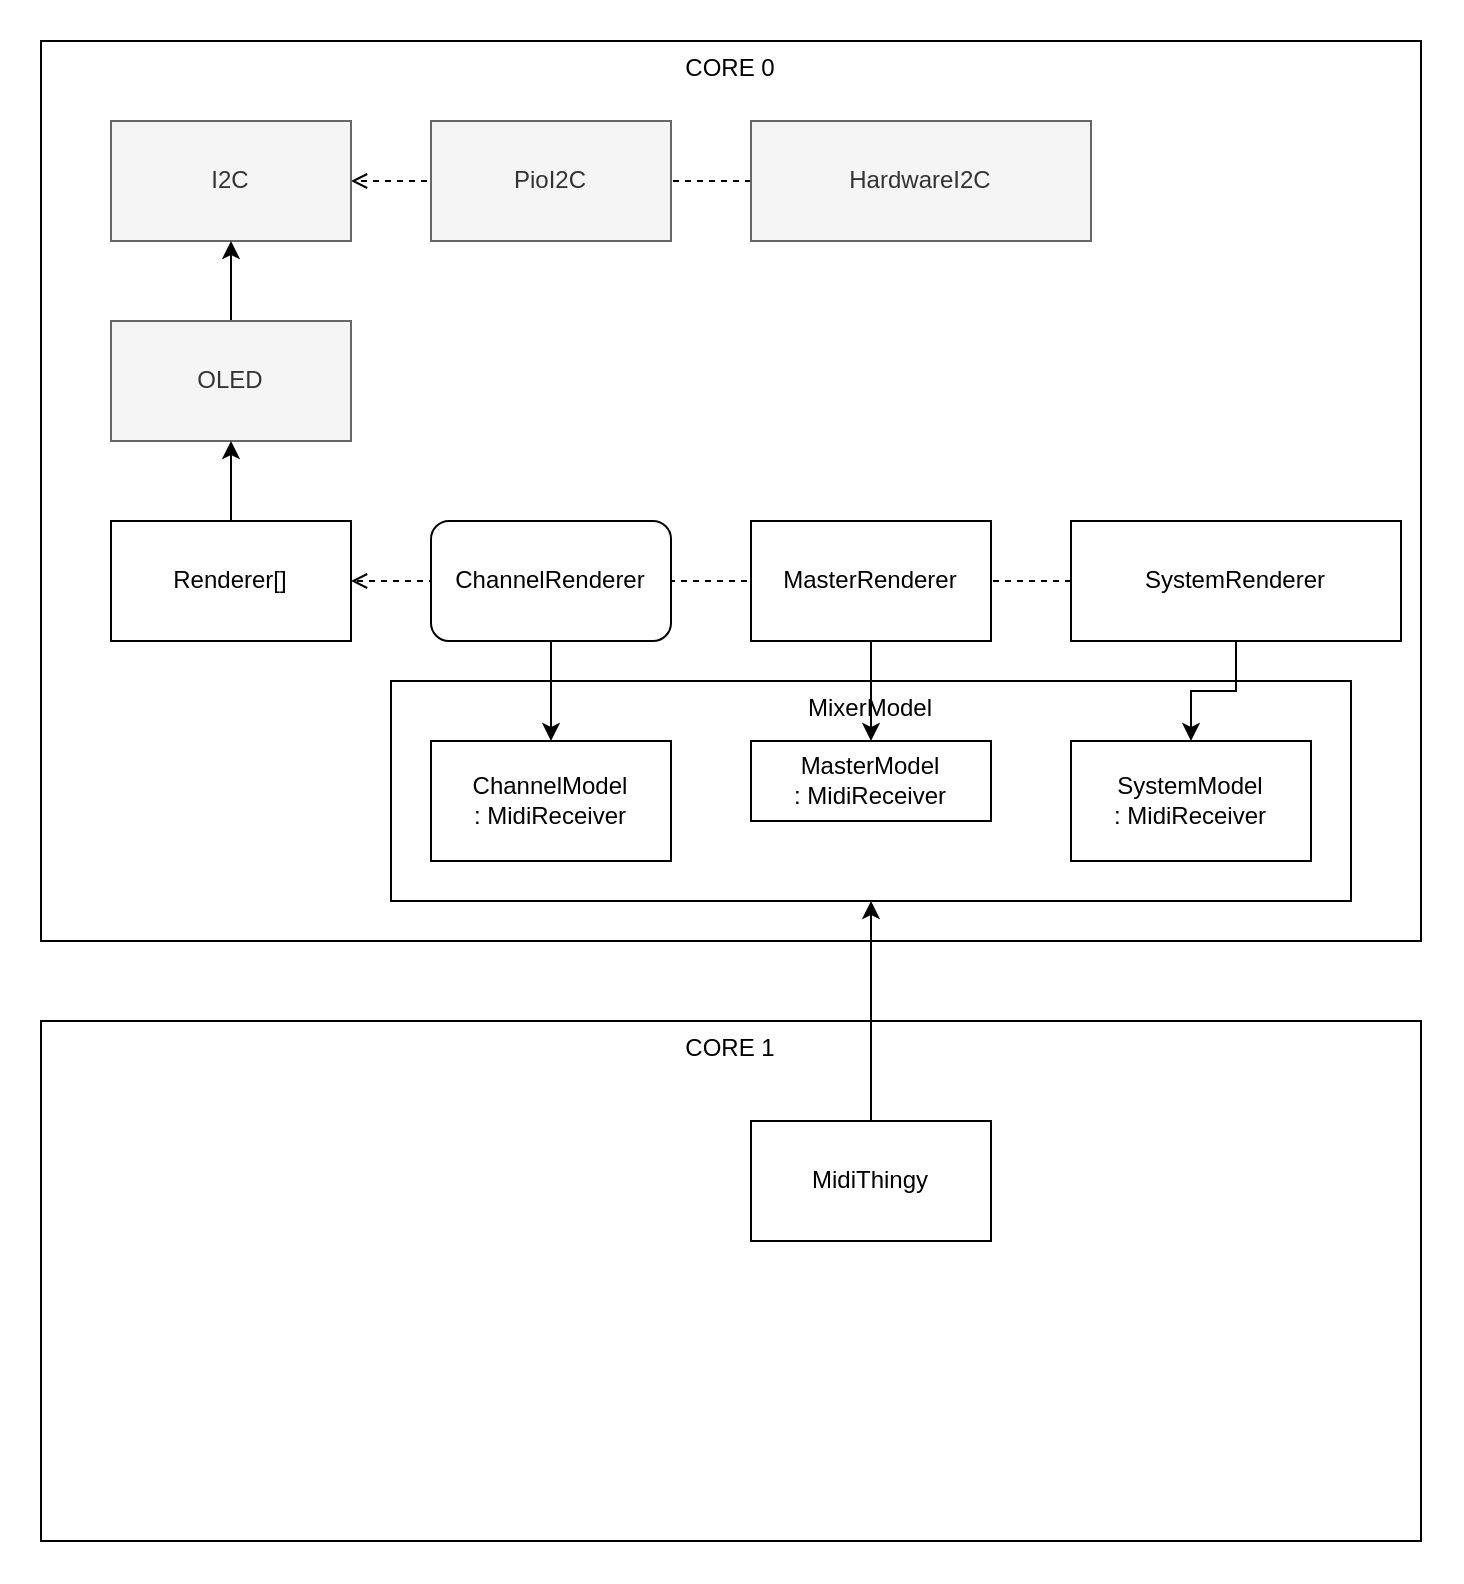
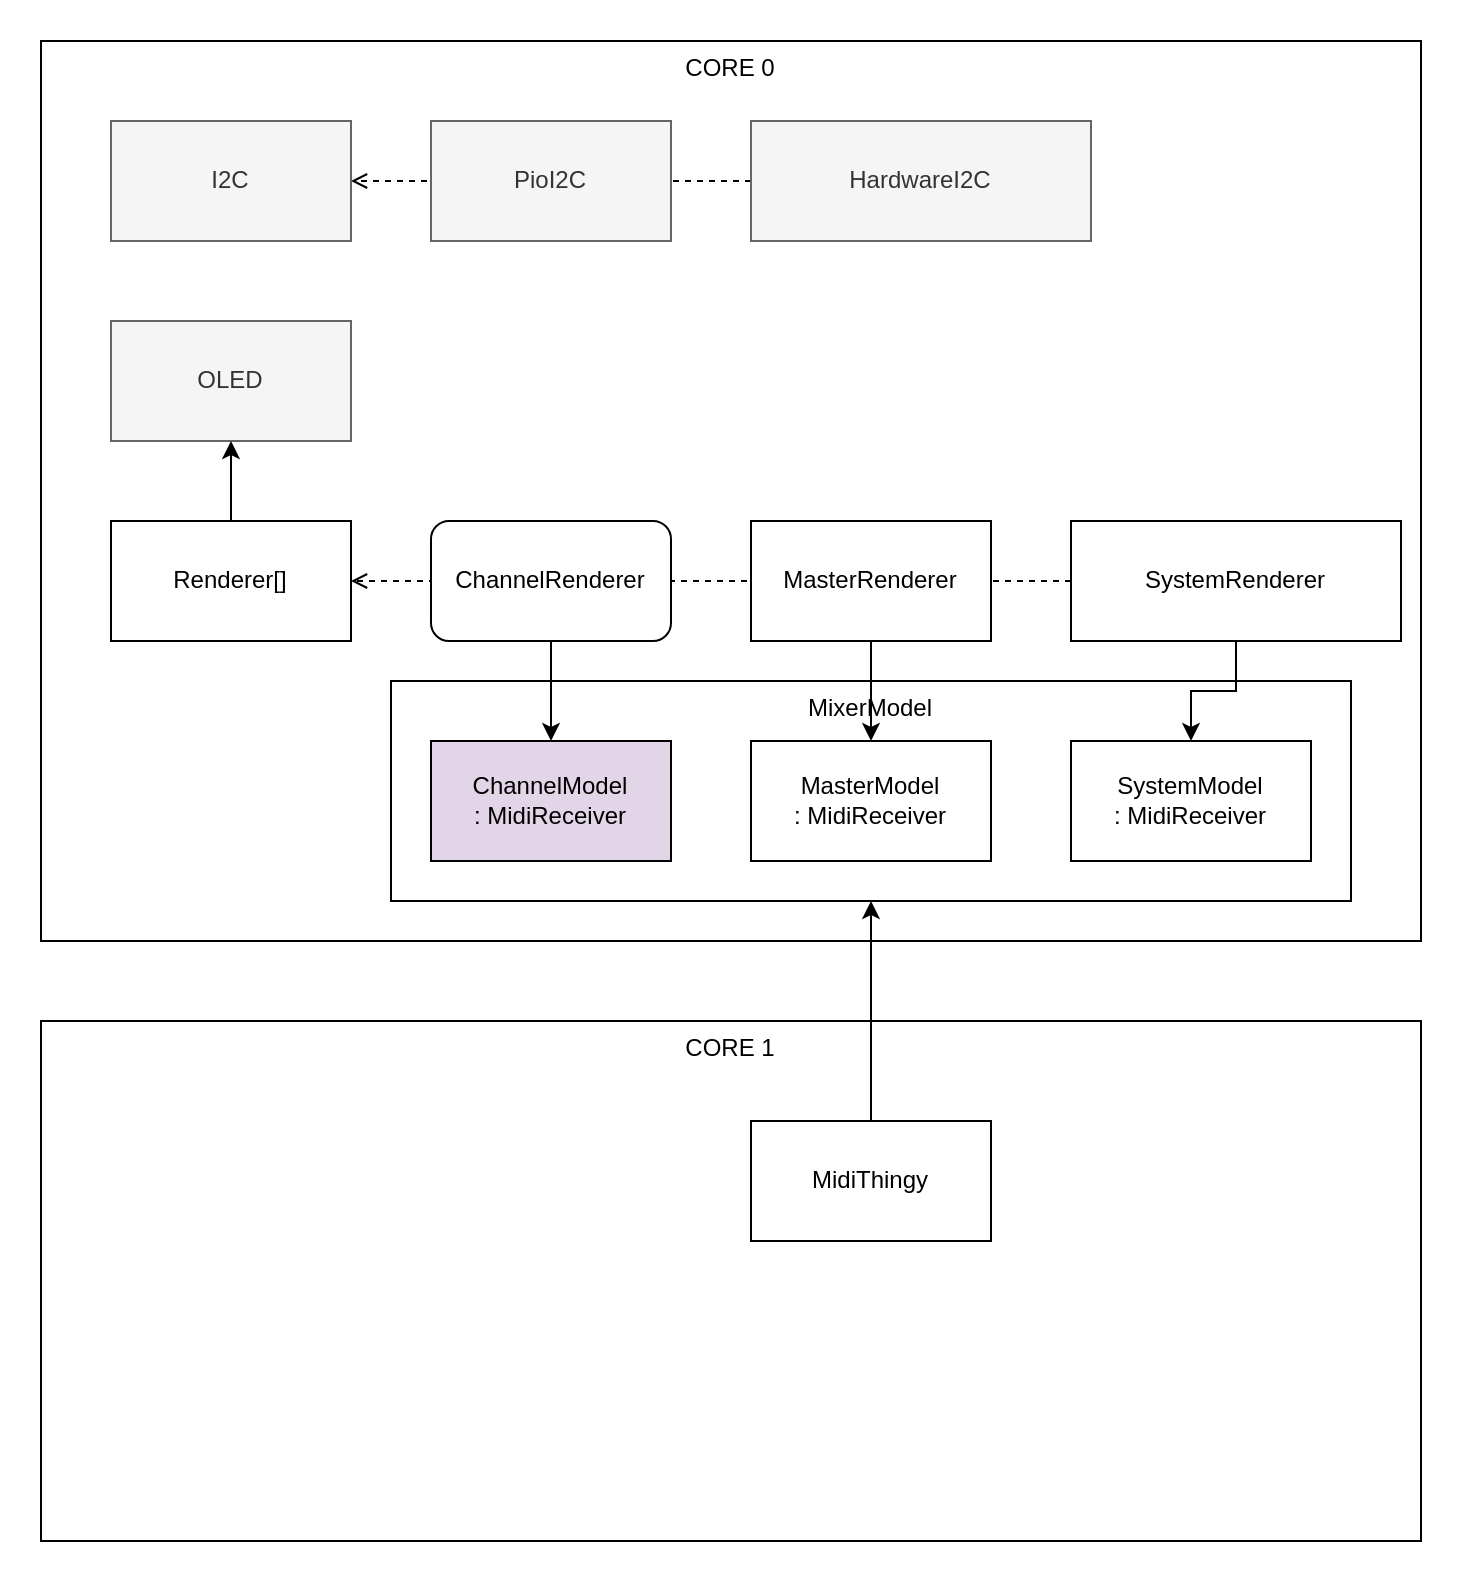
edge "OLED" -> "I2C": removed
node "MasterModel : MidiReceiver": size 240x80 -> 240x120
node "ChannelModel : MidiReceiver": fillcolor #ffffff -> #e1d5e7
